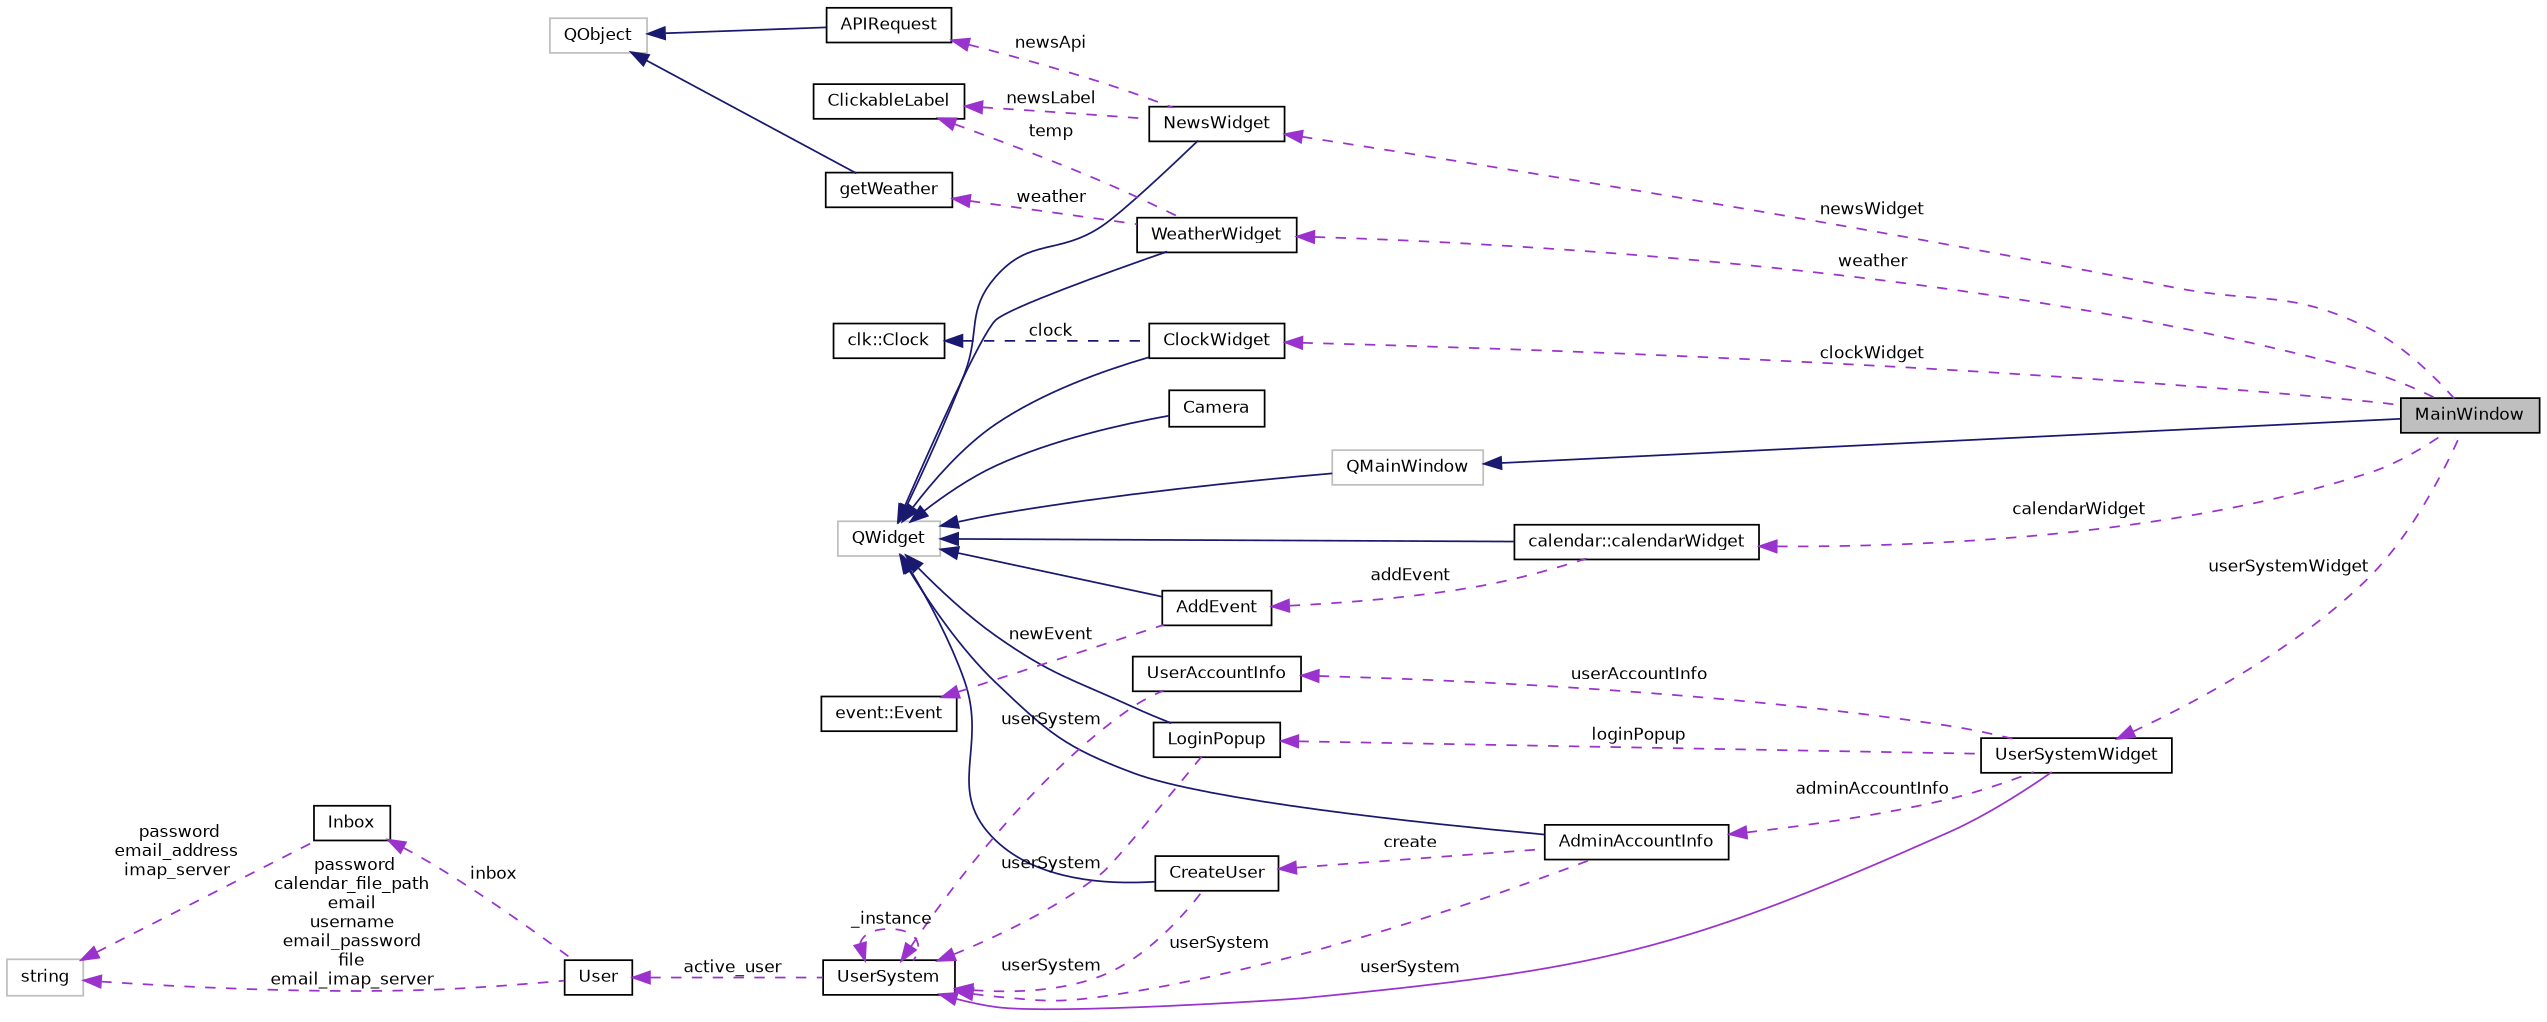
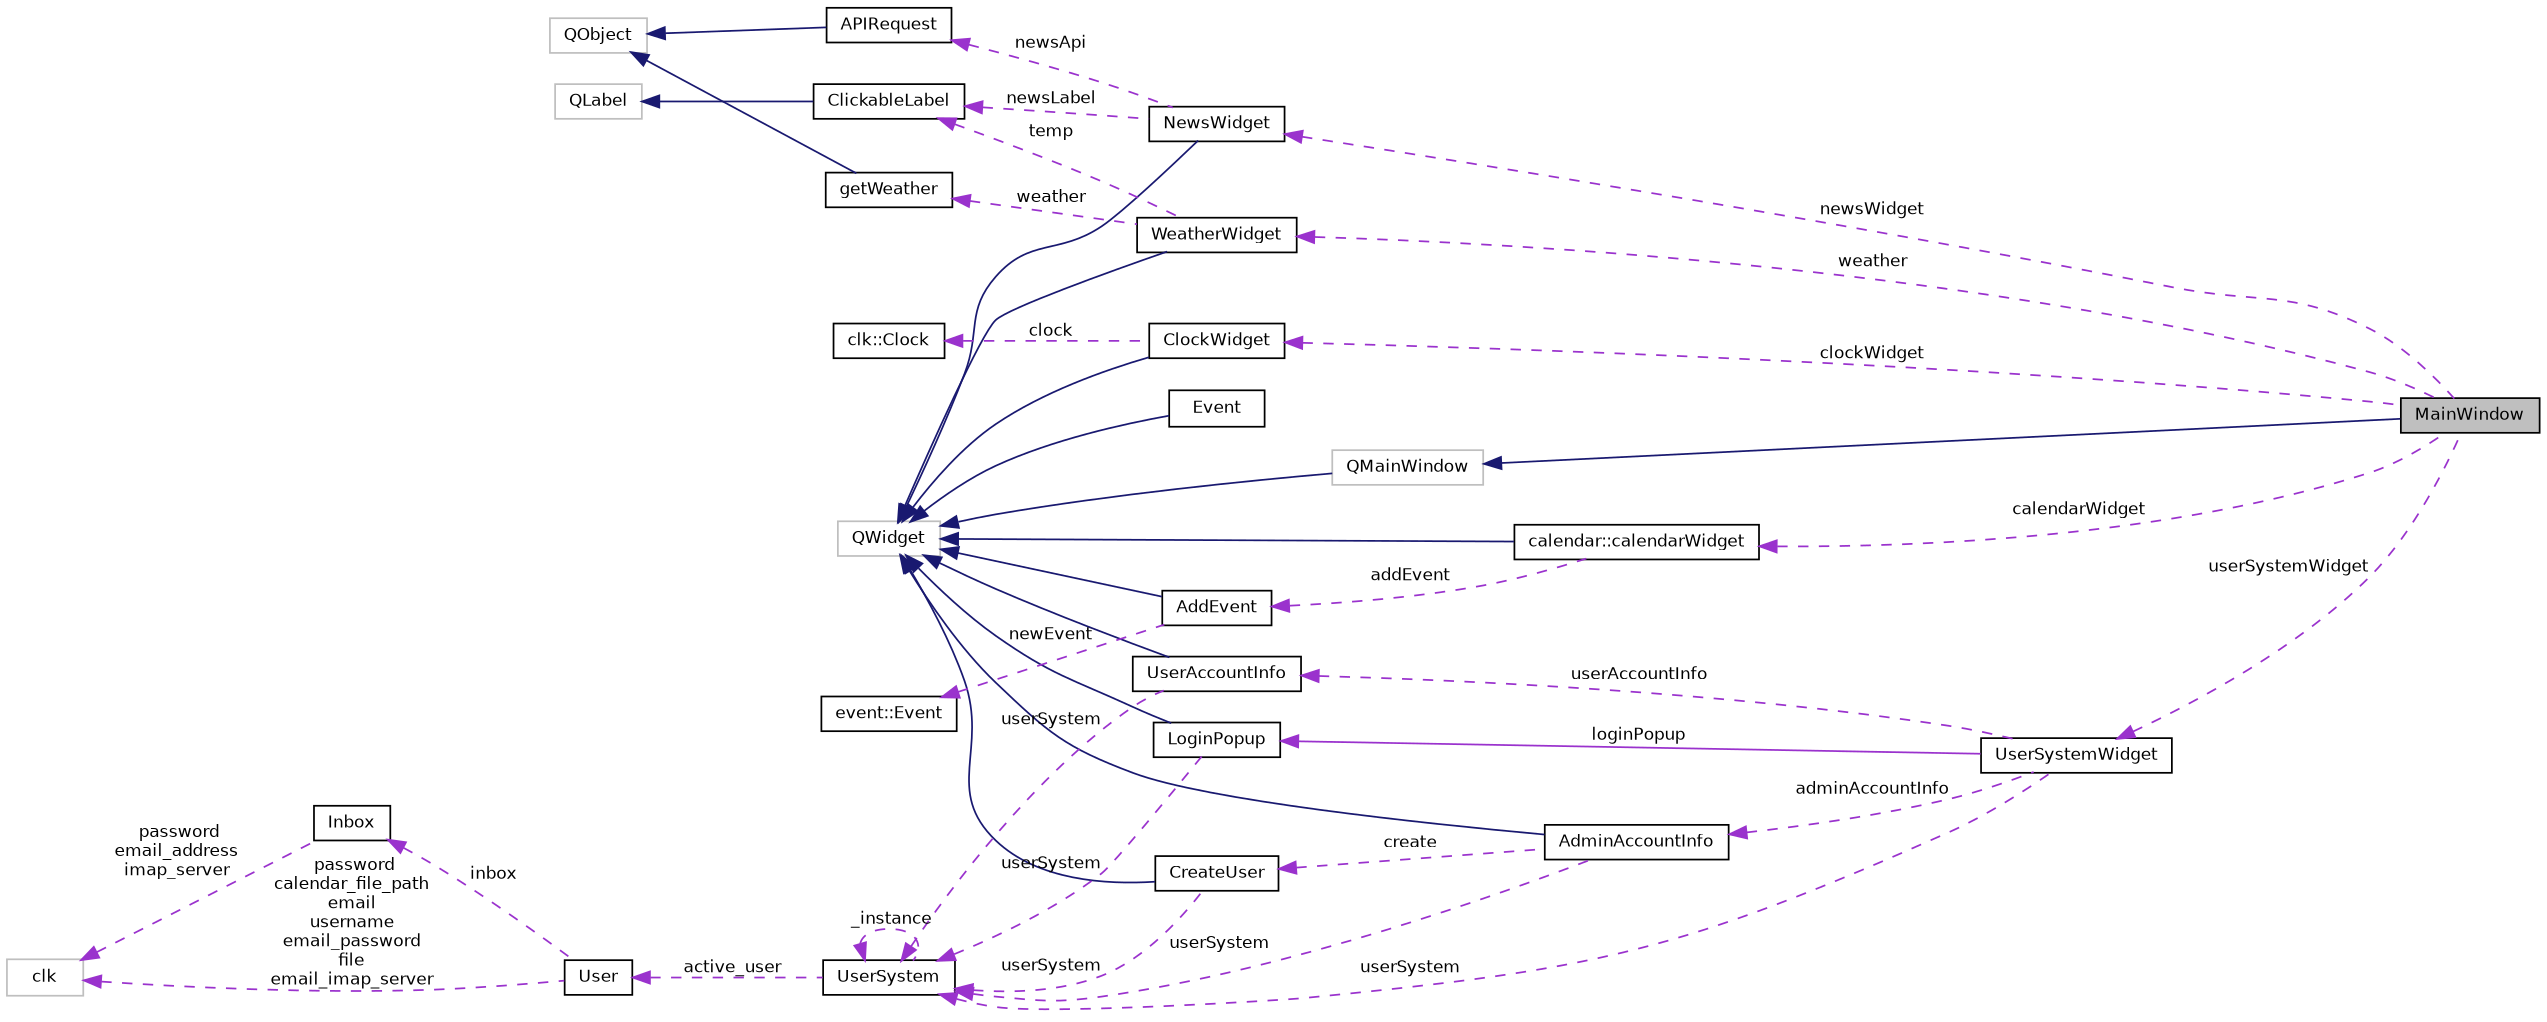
node "QLabel": added
edge "ClockWidget" -> "clk::Clock": color midnightblue -> darkorchid3
node "Camera": label "Camera" -> "Event"
edge "UserAccountInfo" -> "QWidget": added
edge "UserSystemWidget" -> "LoginPopup": style dashed -> solid
edge "UserSystemWidget" -> "UserSystem": style solid -> dashed
node "string": label "string" -> "clk"
